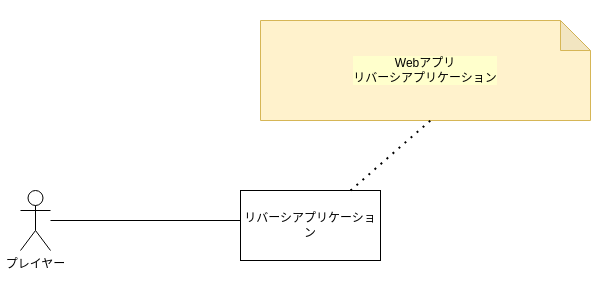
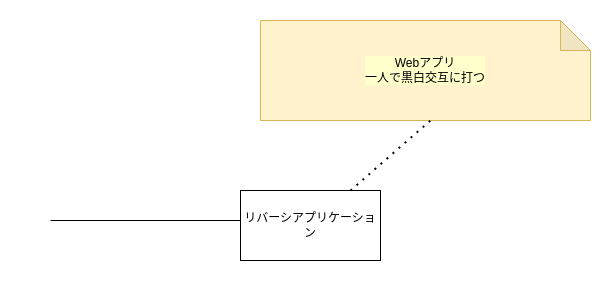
node "Webアプリ リバーシアプリケーション": label "Webアプリ リバーシアプリケーション" -> "Webアプリ 一人で黒白交互に打つ"
node "プレイヤー": removed
